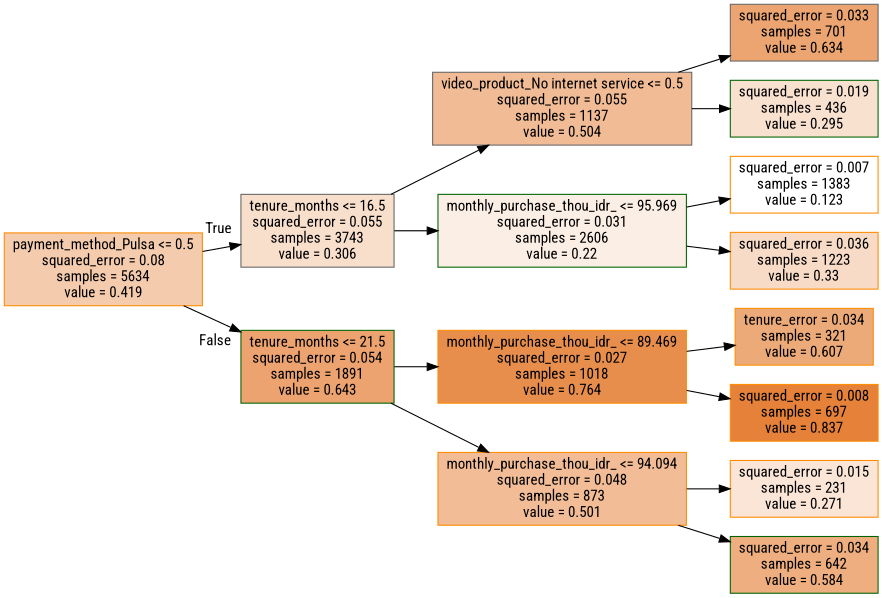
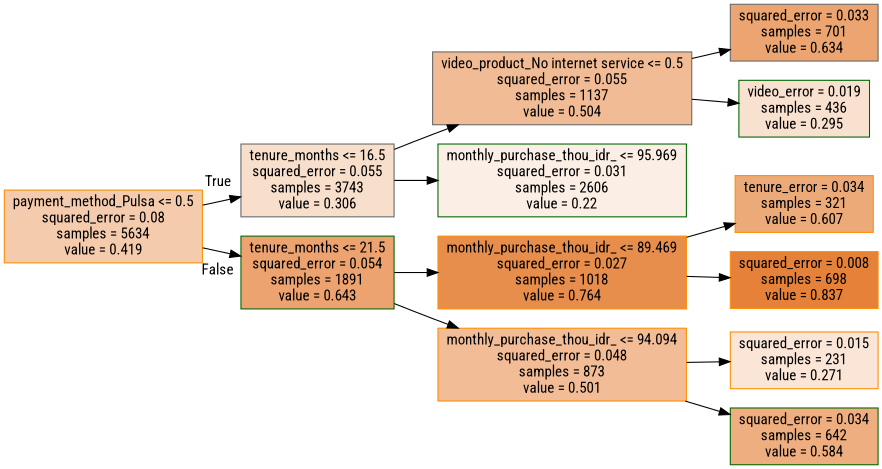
node "squared_error = 0.019 samples = 436 value = 0.295": label "squared_error = 0.019 samples = 436 value = 0.295" -> "video_error = 0.019 samples = 436 value = 0.295"
node "squared_error = 0.007 samples = 1383 value = 0.123": removed
node "squared_error = 0.036 samples = 1223 value = 0.33": removed
node "squared_error = 0.008 samples = 697 value = 0.837": label "squared_error = 0.008 samples = 697 value = 0.837" -> "squared_error = 0.008 samples = 698 value = 0.837"
